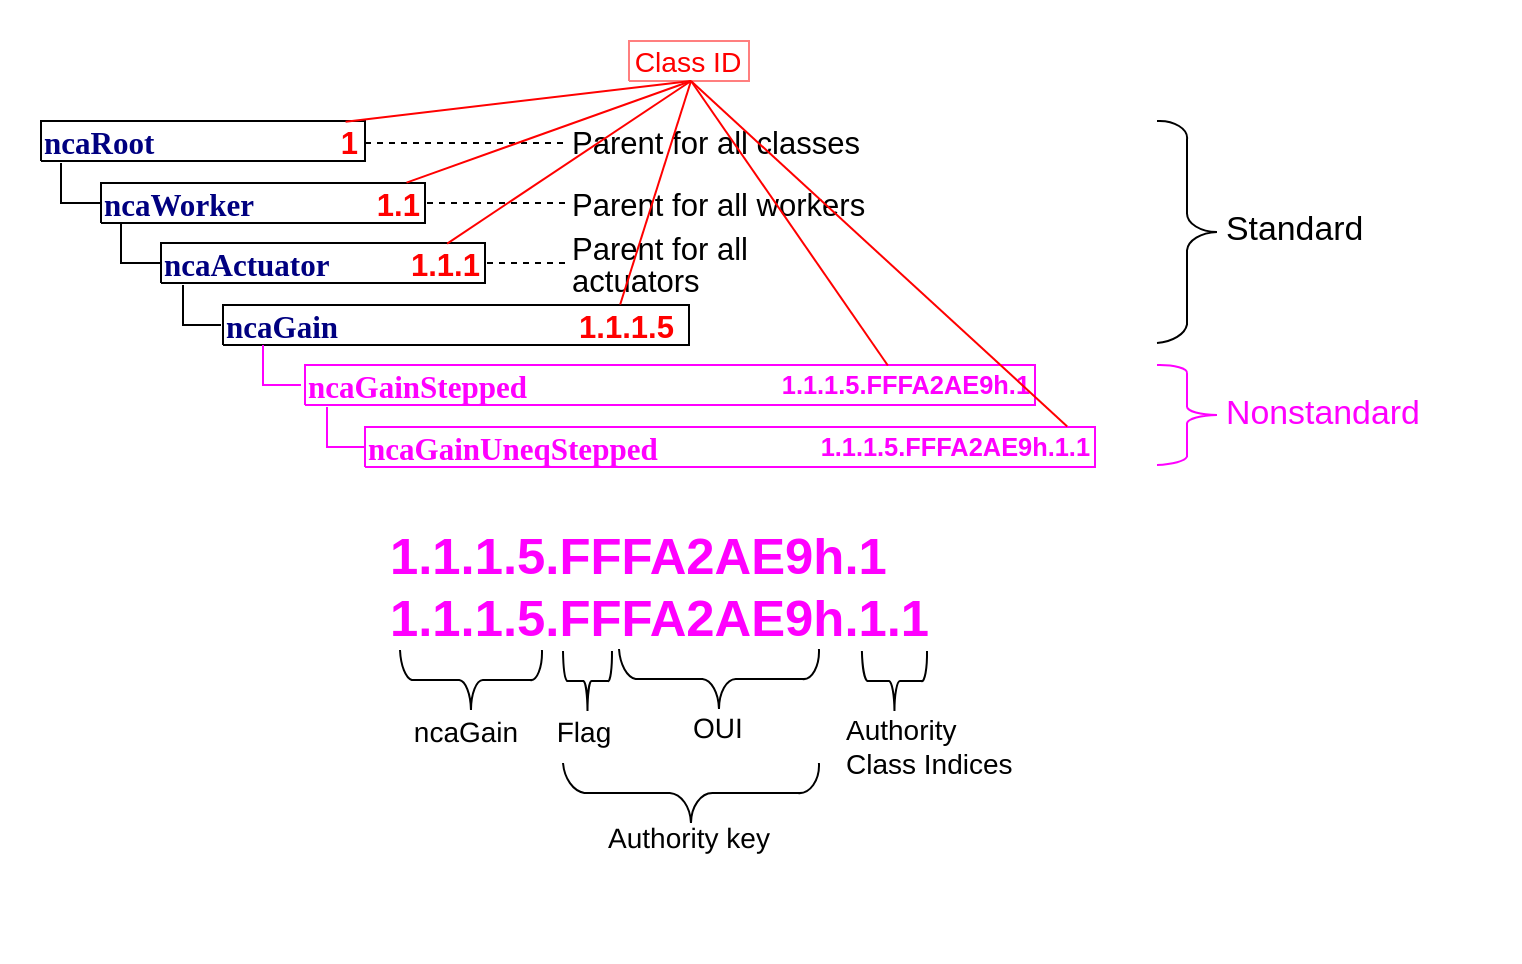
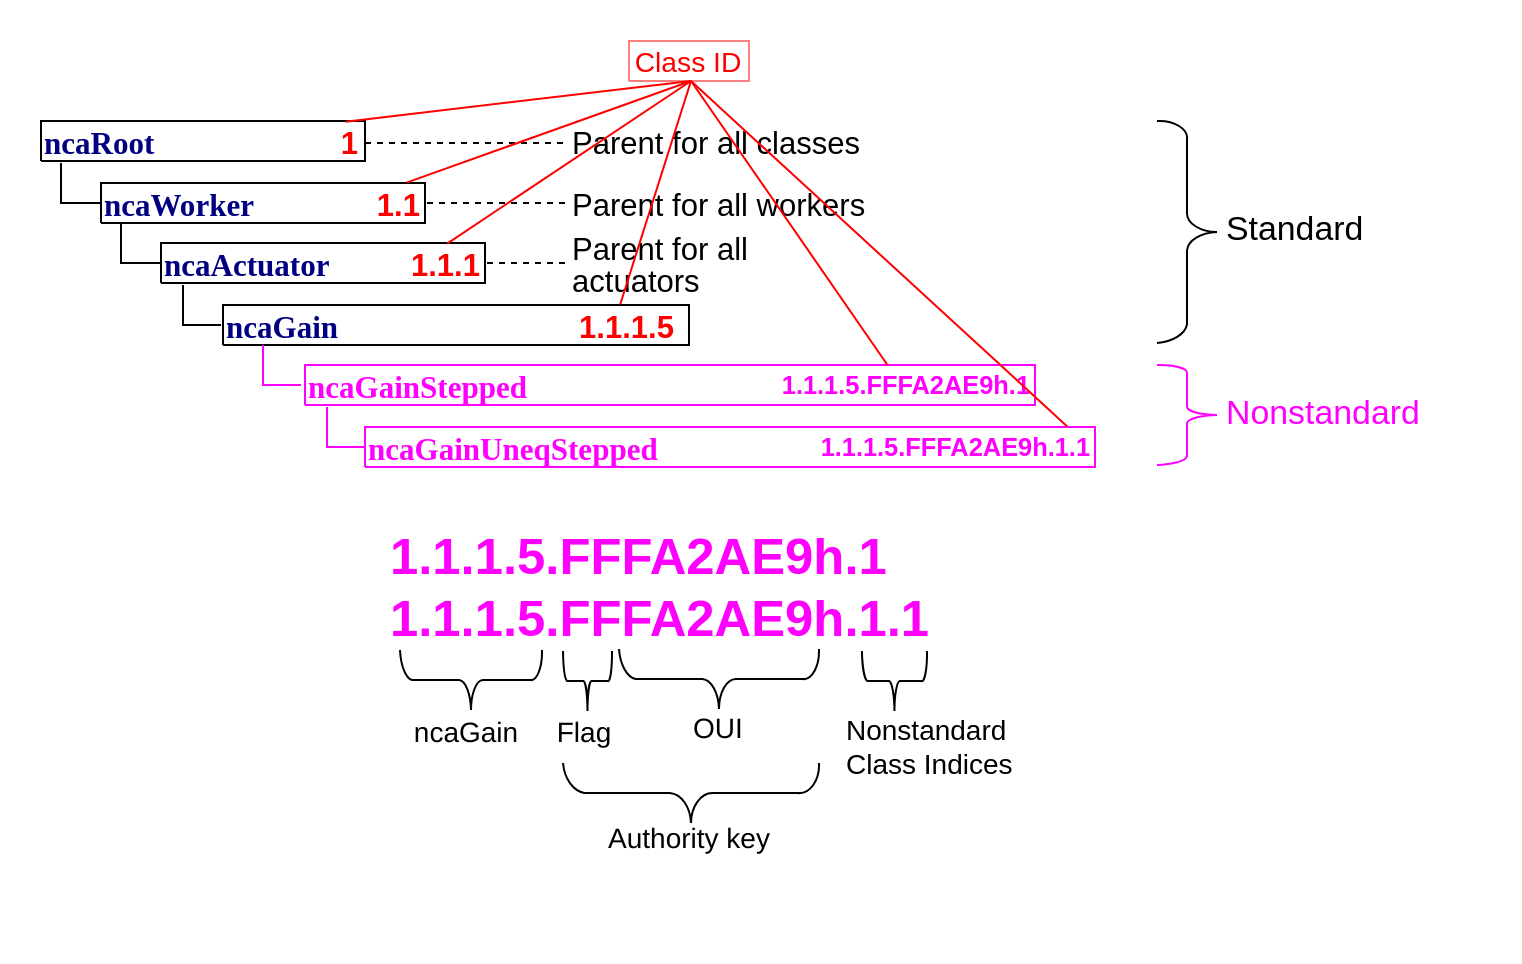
node "AuthorityClass Indices": label "AuthorityClass Indices" -> "NonstandardClass Indices"
